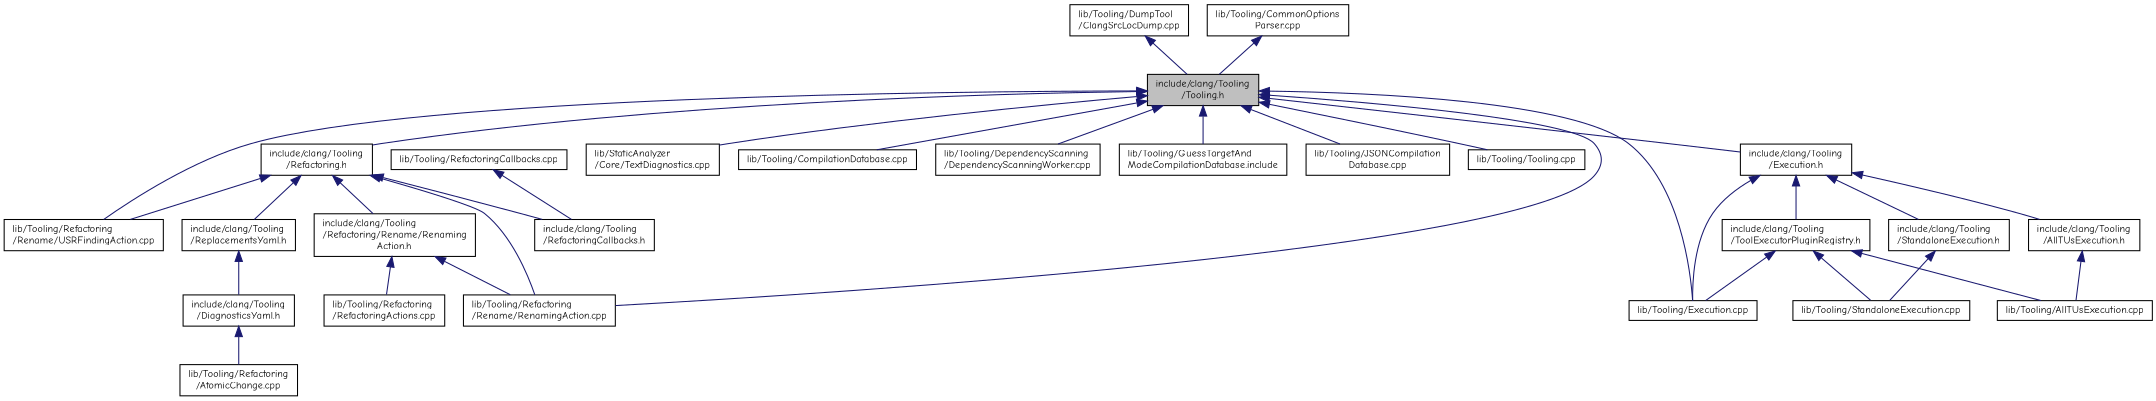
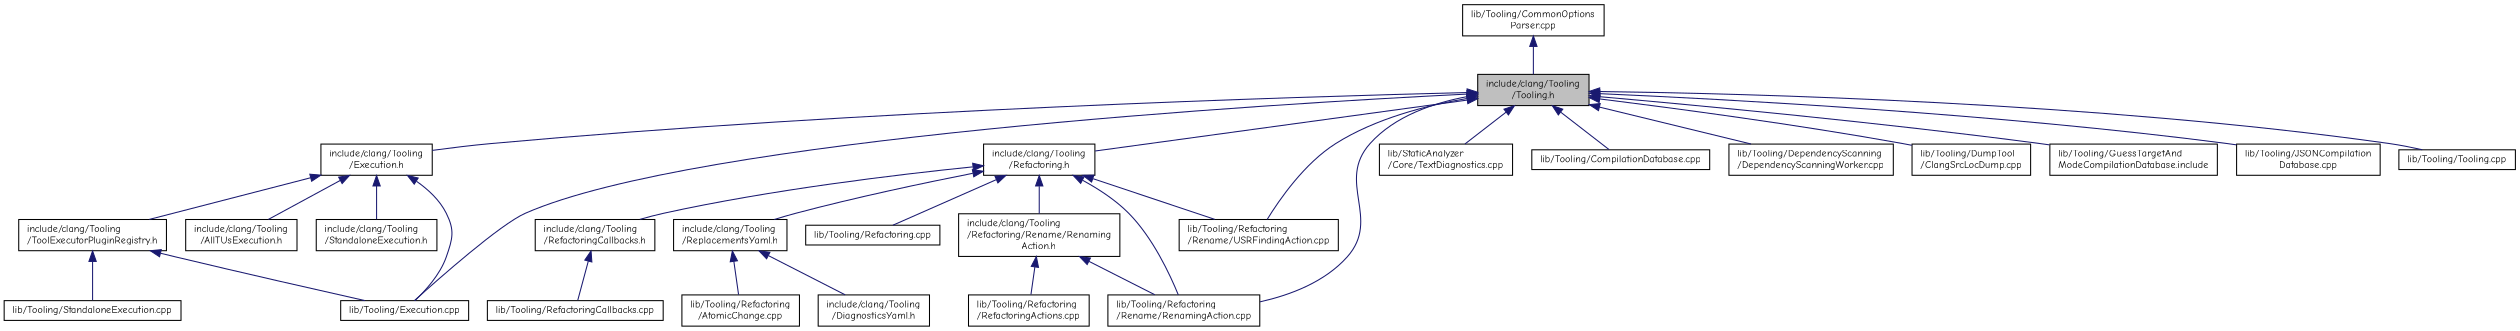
edge "include/clang/Tooling /Tooling.h" -> "lib/Tooling/DumpTool /ClangSrcLocDump.cpp": reversed
edge "include/clang/Tooling /RefactoringCallbacks.h" -> "lib/Tooling/RefactoringCallbacks.cpp": reversed
node "lib/Tooling/Refactoring.cpp": added
edge "lib/Tooling/StandaloneExecution.cpp" -> "include/clang/Tooling /StandaloneExecution.h": removed
node "lib/Tooling/AllTUsExecution.cpp": removed
edge "lib/Tooling/Refactoring /AtomicChange.cpp" -> "include/clang/Tooling /DiagnosticsYaml.h": now "lib/Tooling/Refactoring /AtomicChange.cpp" -> "include/clang/Tooling /ReplacementsYaml.h"
